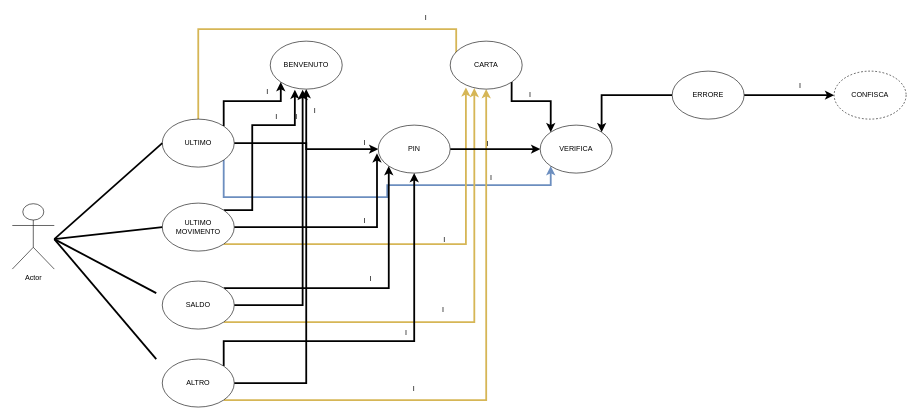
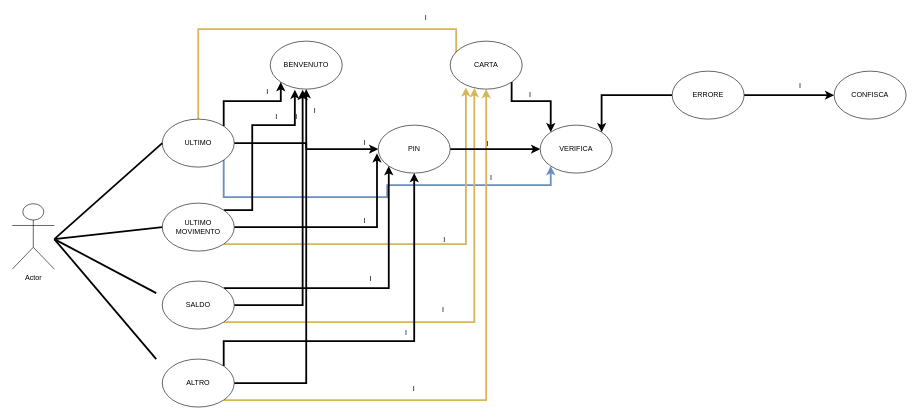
node "CONFISCA": style dashed -> solid
